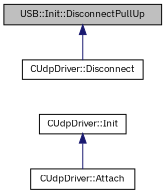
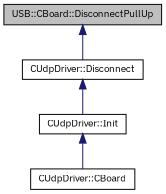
node "USB::Init::DisconnectPullUp": label "USB::Init::DisconnectPullUp" -> "USB::CBoard::DisconnectPullUp"
edge "CUdpDriver::Init" -> "CUdpDriver::Disconnect": added
node "CUdpDriver::Attach": label "CUdpDriver::Attach" -> "CUdpDriver::CBoard"
